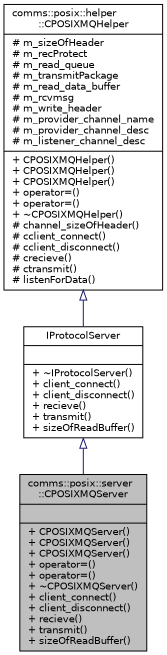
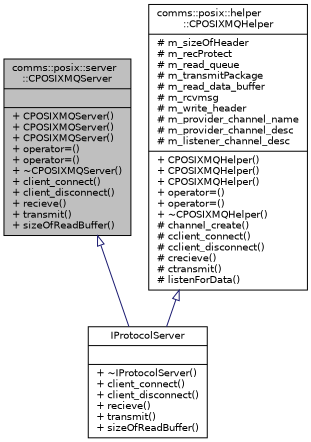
node "comms::posix::helper": text "# channel_sizeOfHeader()" -> "# channel_create()"
edge "comms::posix::server" -> "IProtocolServer": reversed
